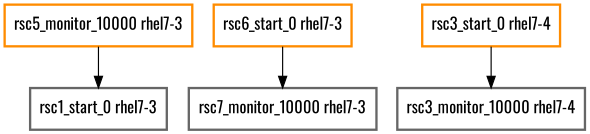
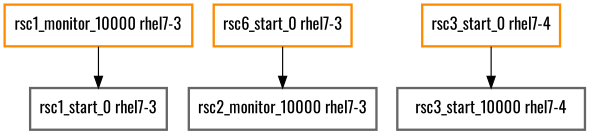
node "rsc5_monitor_10000 rhel7-3": label "rsc5_monitor_10000 rhel7-3" -> "rsc1_monitor_10000 rhel7-3"
node "rsc7_monitor_10000 rhel7-3": label "rsc7_monitor_10000 rhel7-3" -> "rsc2_monitor_10000 rhel7-3"
node "rsc3_monitor_10000 rhel7-4": label "rsc3_monitor_10000 rhel7-4" -> "rsc3_start_10000 rhel7-4"
